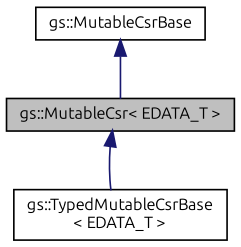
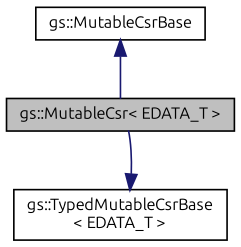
edge "gs::TypedMutableCsrBase < EDATA_T >" -> "gs::MutableCsr< EDATA_T >": reversed
